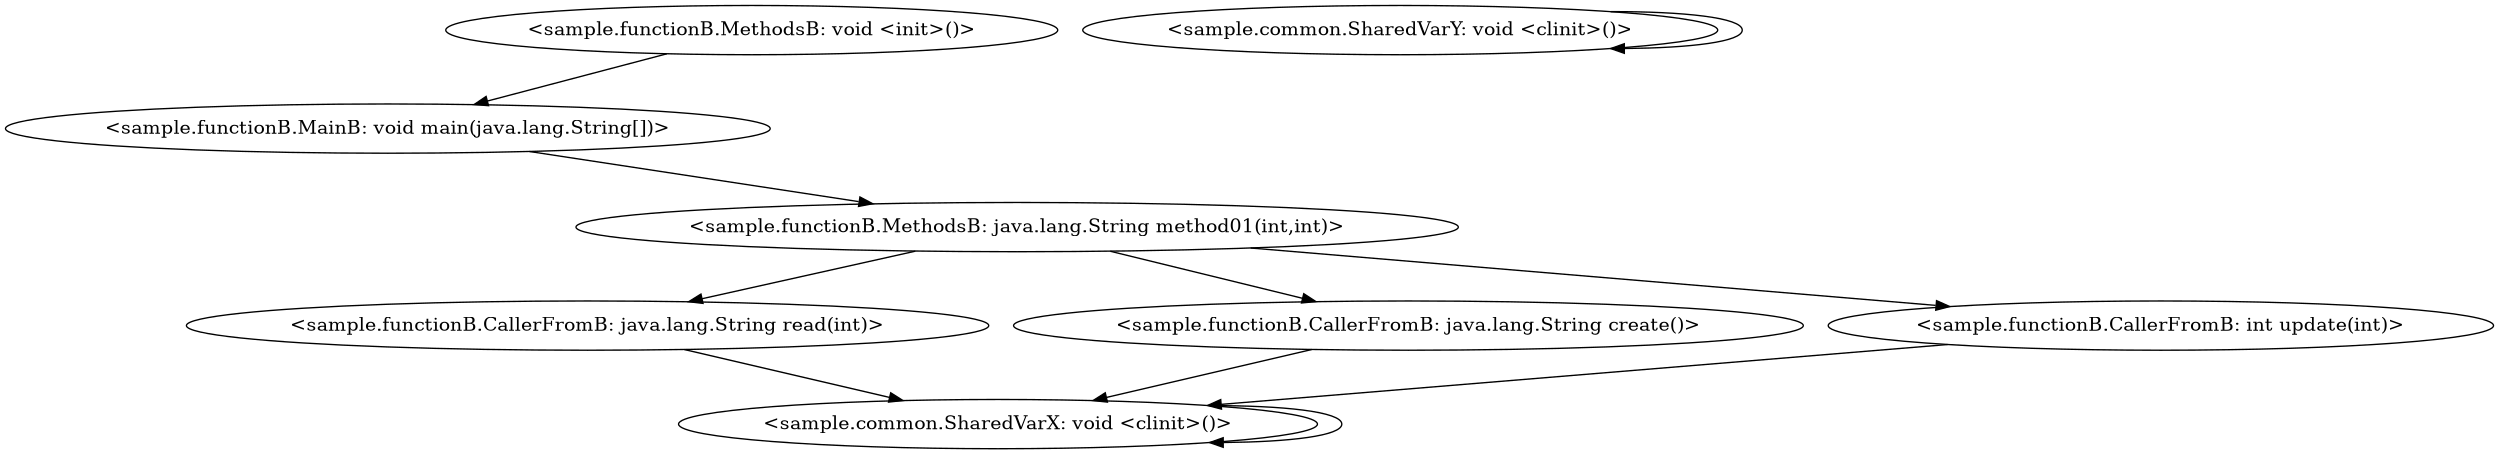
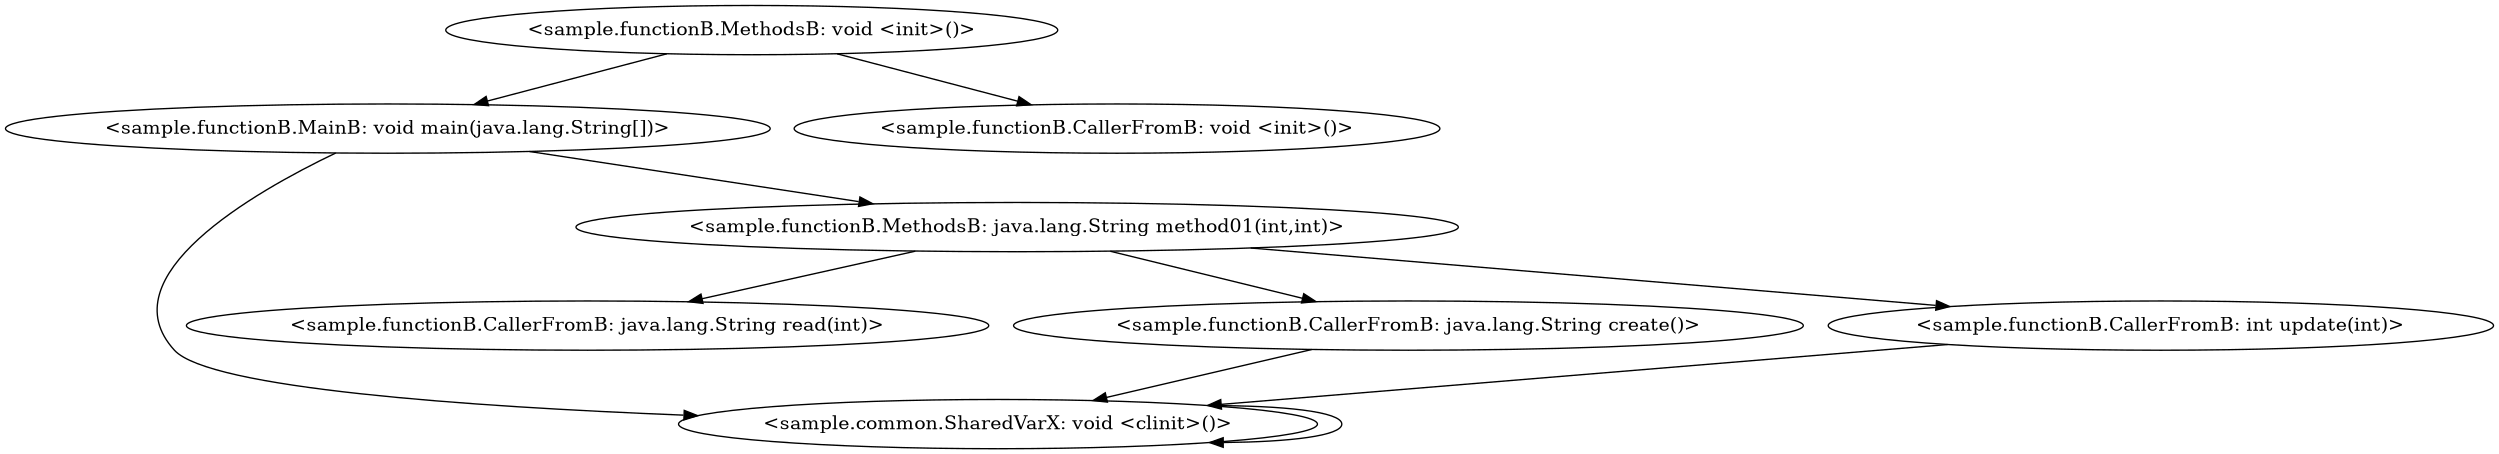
node "<sample.common.SharedVarY: void <clinit>()>": removed
node "<sample.functionB.CallerFromB: void <init>()>": added
edge "<sample.functionB.CallerFromB: java.lang.String read(int)>" -> "<sample.common.SharedVarX: void <clinit>()>": now "<sample.functionB.MainB: void main(java.lang.String[])>" -> "<sample.common.SharedVarX: void <clinit>()>"
